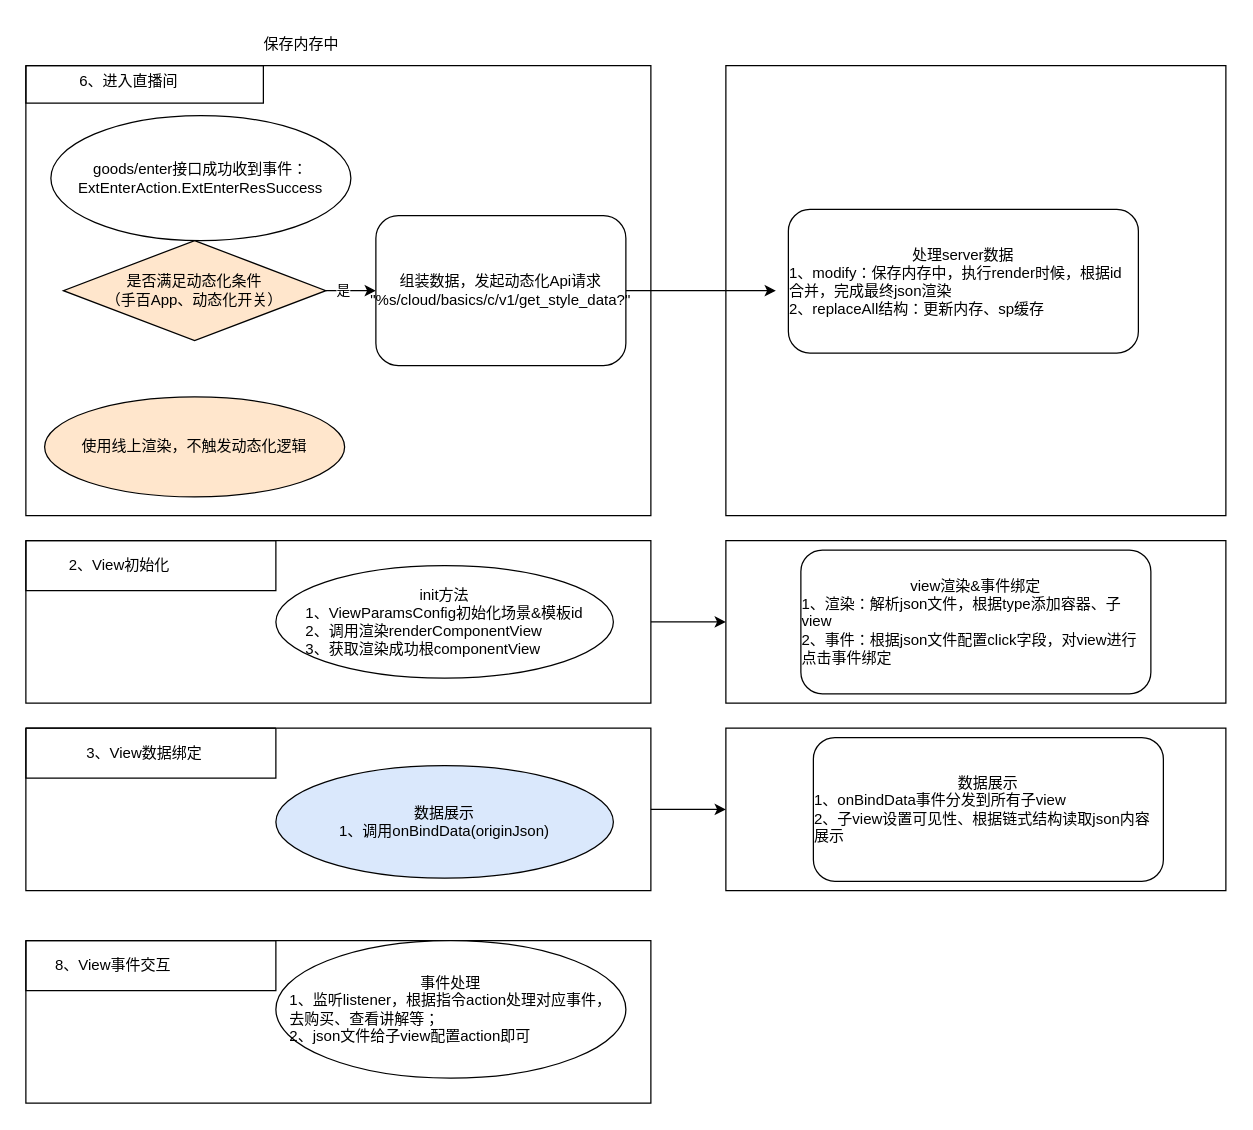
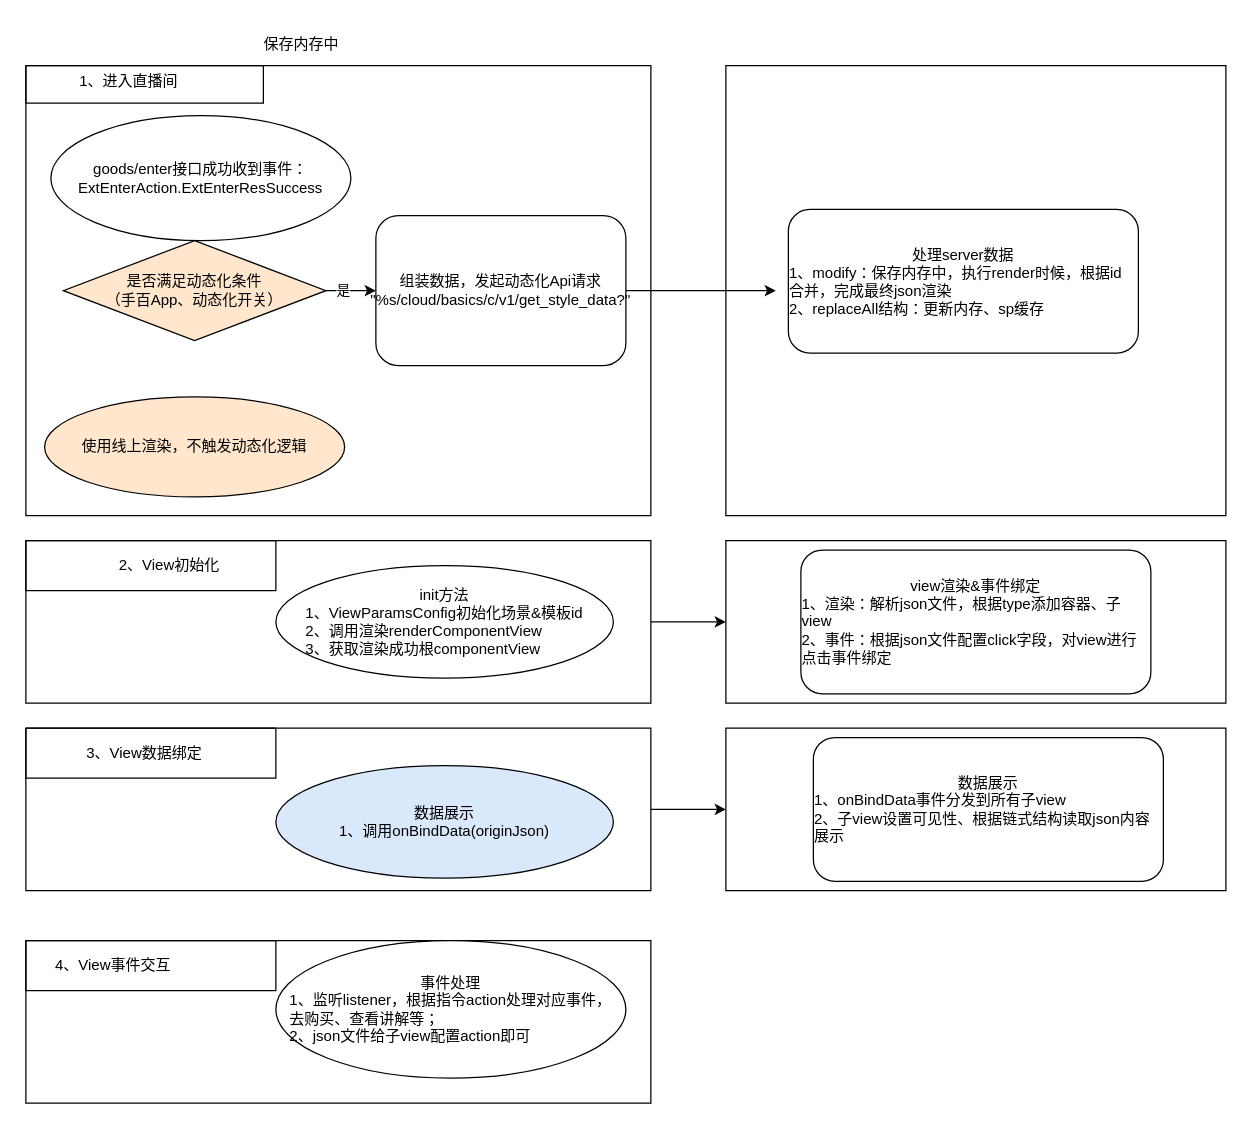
node "6、进入直播间": label "6、进入直播间" -> "1、进入直播间"
node "2、View初始化": moved (119, 566) -> (169, 566)
node "8、View事件交互": label "8、View事件交互" -> "4、View事件交互"
